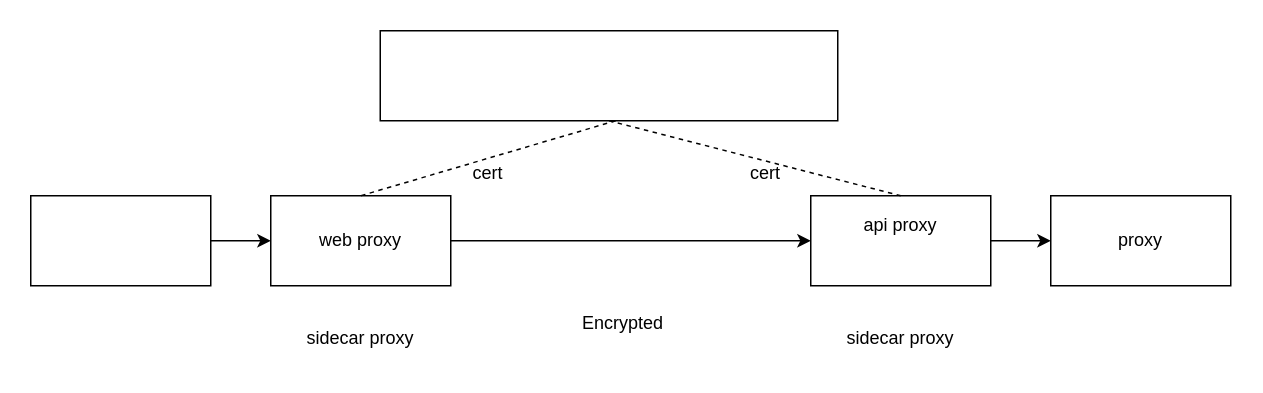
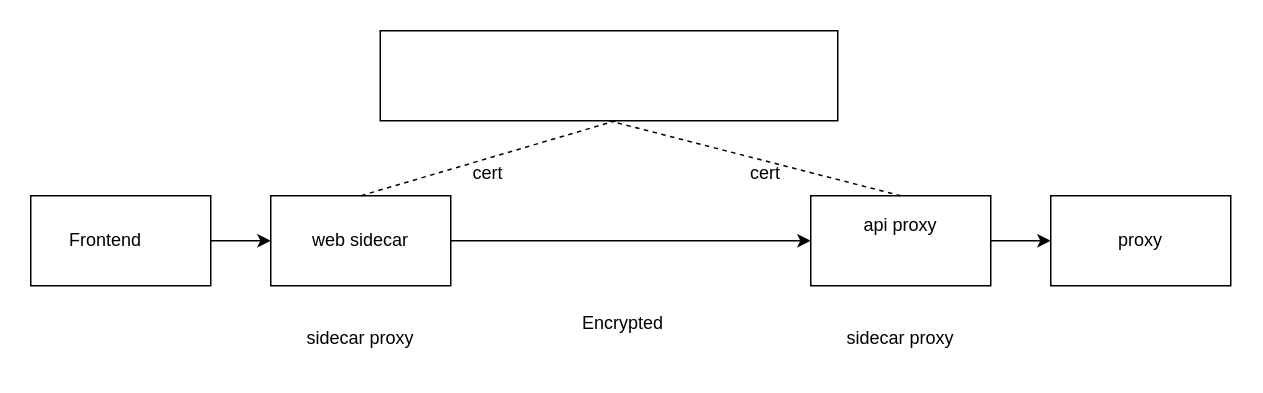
node "Frontend": added
node "web proxy": label "web proxy" -> "web sidecar"
